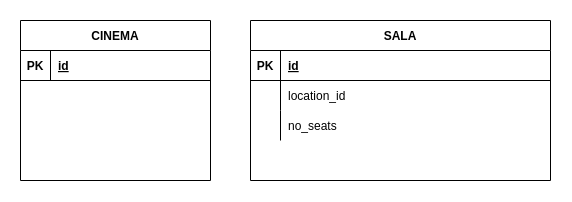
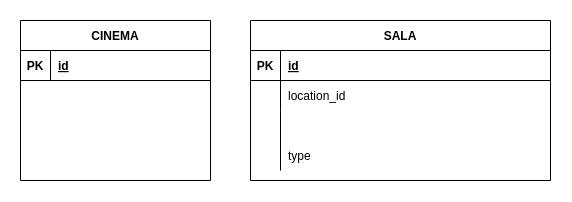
node "no_seats": removed
node "type": added
